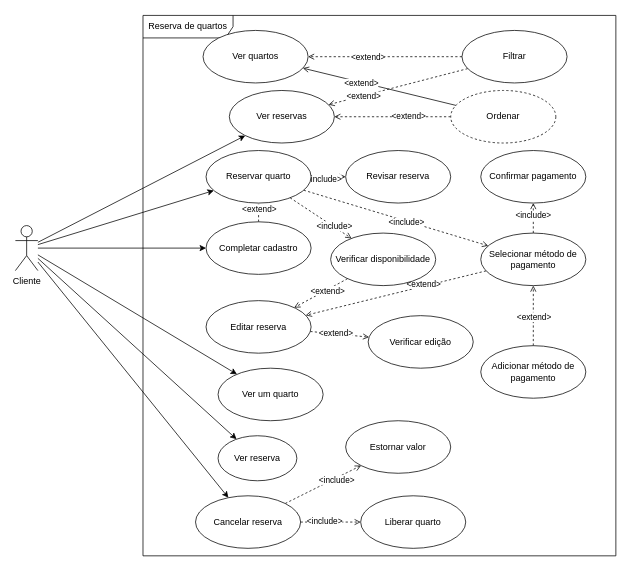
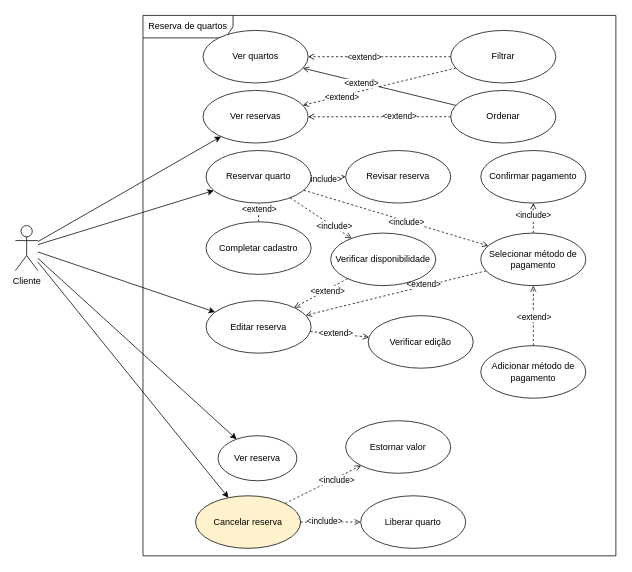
node "Filtrar": moved (514, 57) -> (503, 57)
node "Ver reservas": moved (282, 117) -> (255, 117)
node "Ordenar": style dashed -> solid
edge "Cliente" -> "Completar cadastro": now "Cliente" -> "Editar reserva"
edge "Cliente" -> "Ver um quarto": removed
node "Ver um quarto": removed
node "Cancelar reserva": fillcolor #ffffff -> #fff2cc
